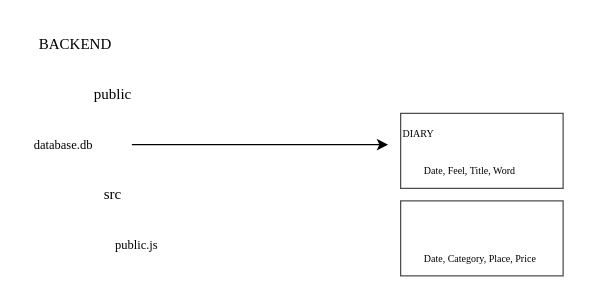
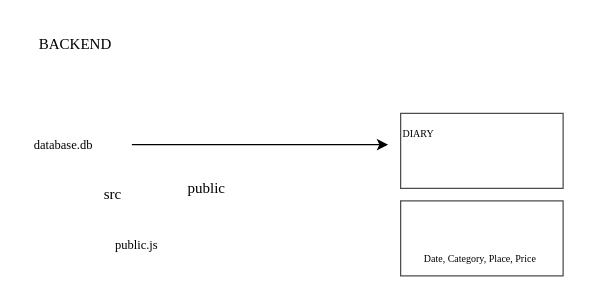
node "public": moved (113, 94) -> (207, 188)
node "Date, Feel, Title, Word": removed
